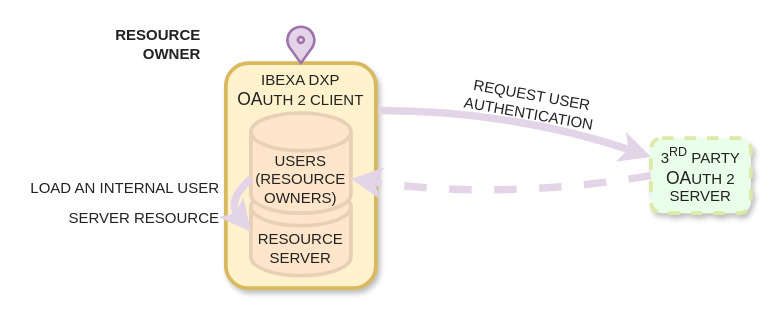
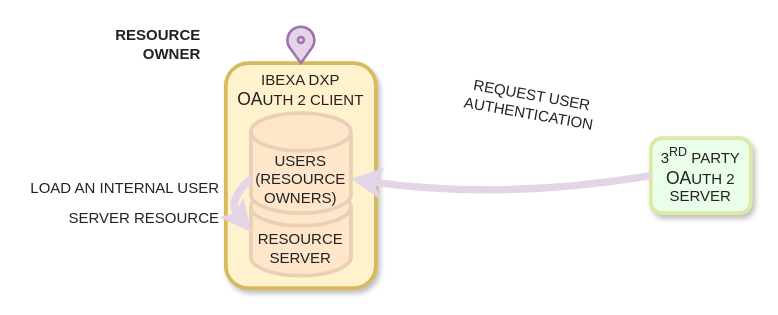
edge "IBEXA DXP OAUTH 2 CLIENT" -> "3RD PARTY OAUTH 2 SERVER": removed
node "3RD PARTY OAUTH 2 SERVER": style dashed -> solid
edge "3RD PARTY OAUTH 2 SERVER" -> "USERS (RESOURCE OWNERS)": style dashed -> solid
